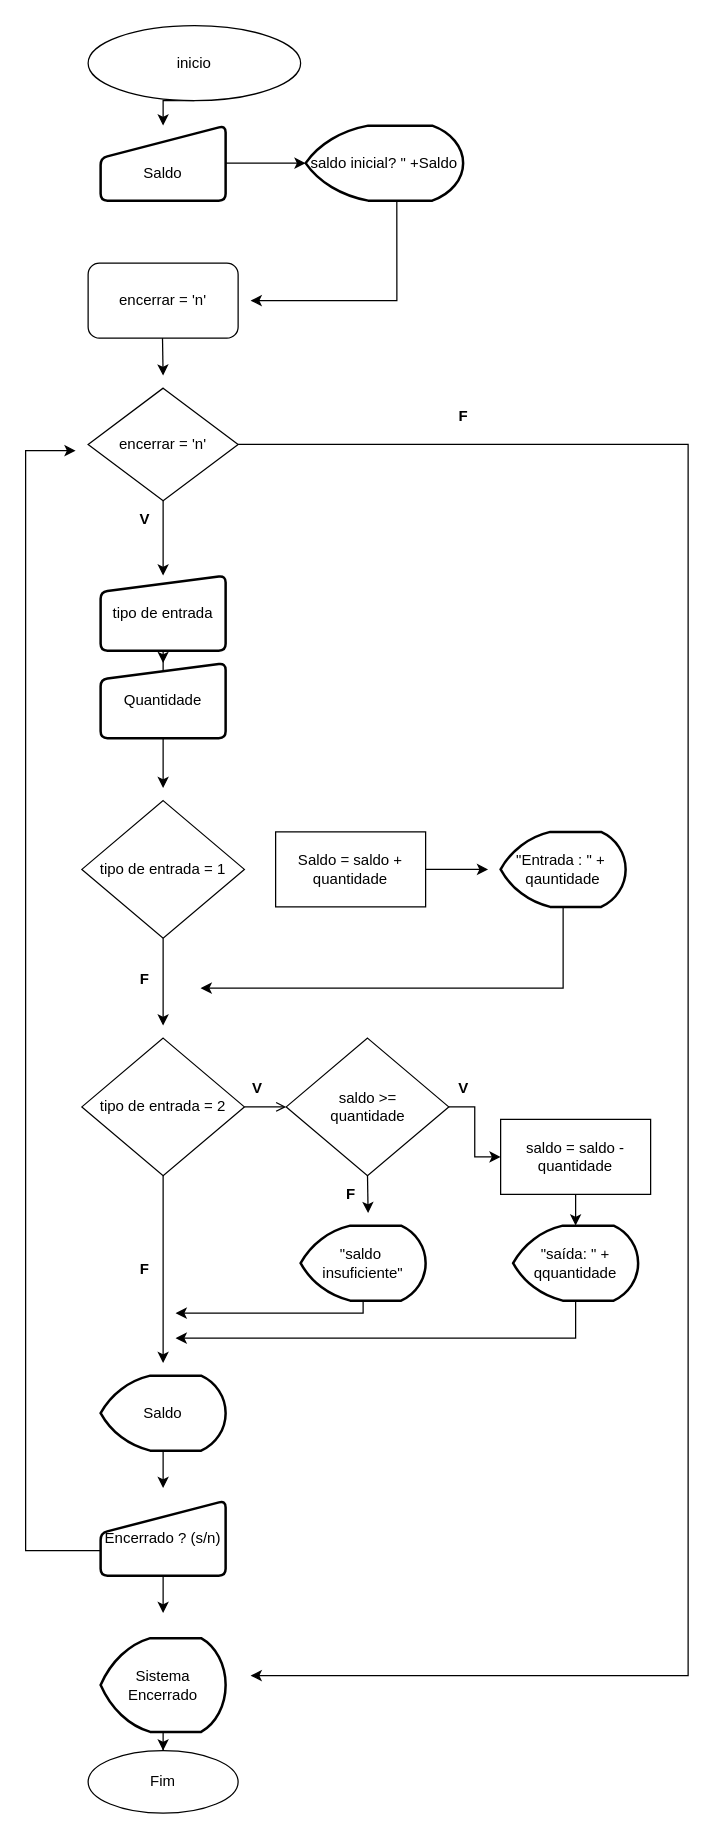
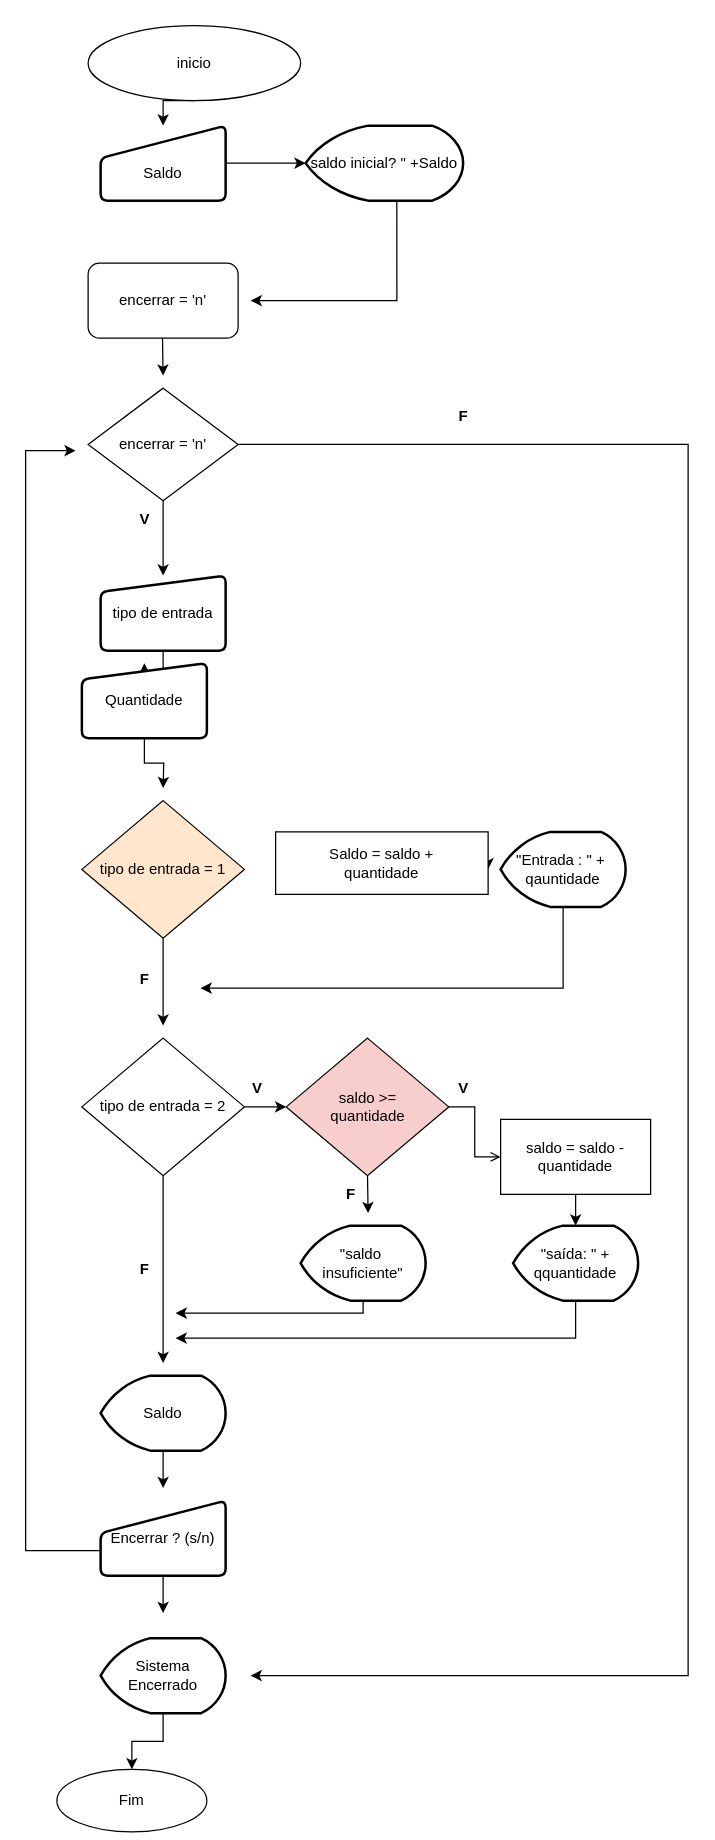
node "Quantidade": moved (163, 701) -> (144, 701)
node "tipo de entrada = 1": fillcolor #ffffff -> #ffe6cc
node "Saldo = saldo + quantidade": size 150x75 -> 213x63
edge "tipo de entrada = 2" -> "saldo >= quantidade": arrowhead open -> classic
node "saldo >= quantidade": fillcolor #ffffff -> #f8cecc
edge "saldo >= quantidade" -> "saldo = saldo - quantidade": arrowhead classic -> open
node "Encerrado ? (s/n)": label "Encerrado ? (s/n)" -> "Encerrar ? (s/n)"
node "Sistema Encerrado": size 125x94 -> 125x75
node "Fim": moved (163, 1782) -> (132, 1801)
